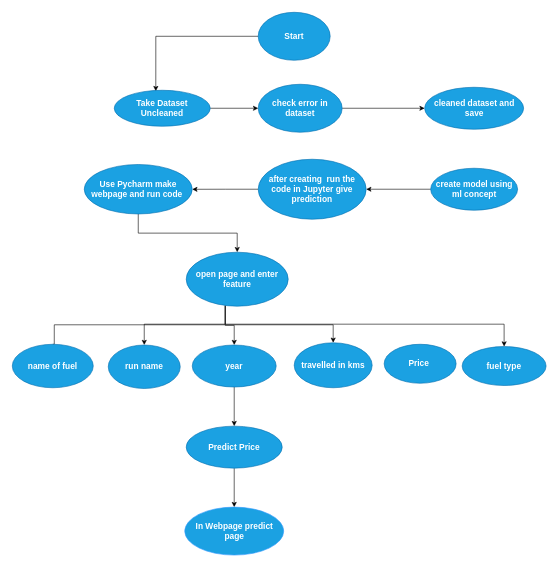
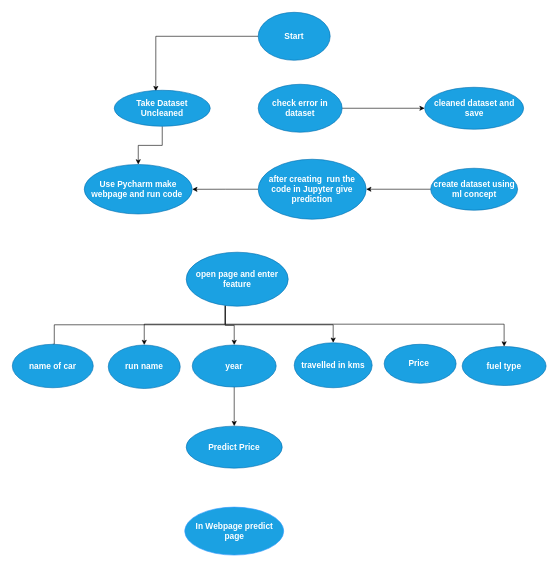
edge "Take Dataset Uncleaned" -> "check error in dataset": now "Take Dataset Uncleaned" -> "Use Pycharm make webpage and run code"
node "create model using ml concept": label "create model using ml concept" -> "create dataset using ml concept"
edge "Use Pycharm make webpage and run code" -> "open page and enter feature": removed
node "name of fuel": label "name of fuel" -> "name of car"
edge "Predict Price" -> "In Webpage predict page": removed
